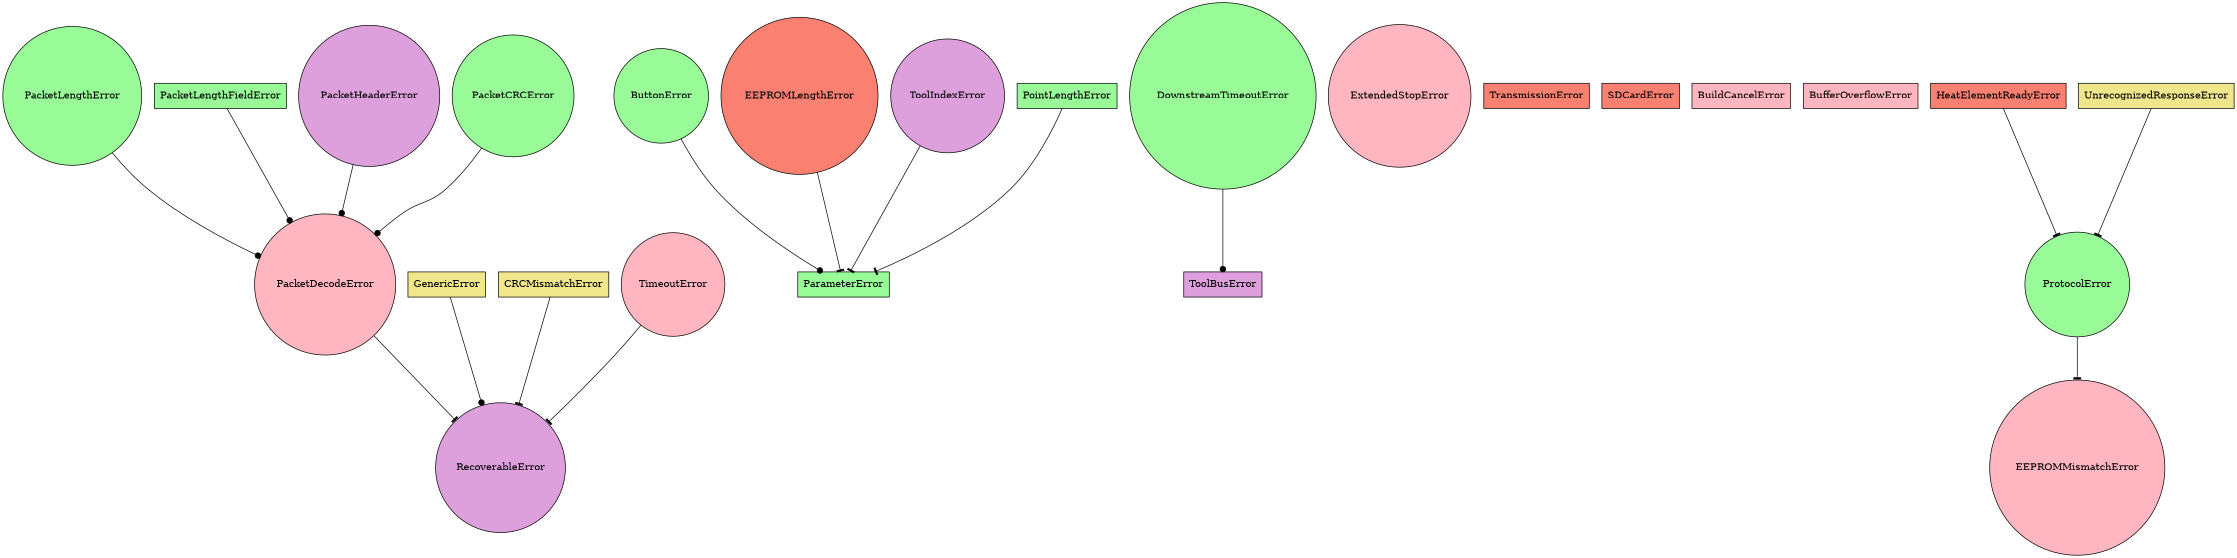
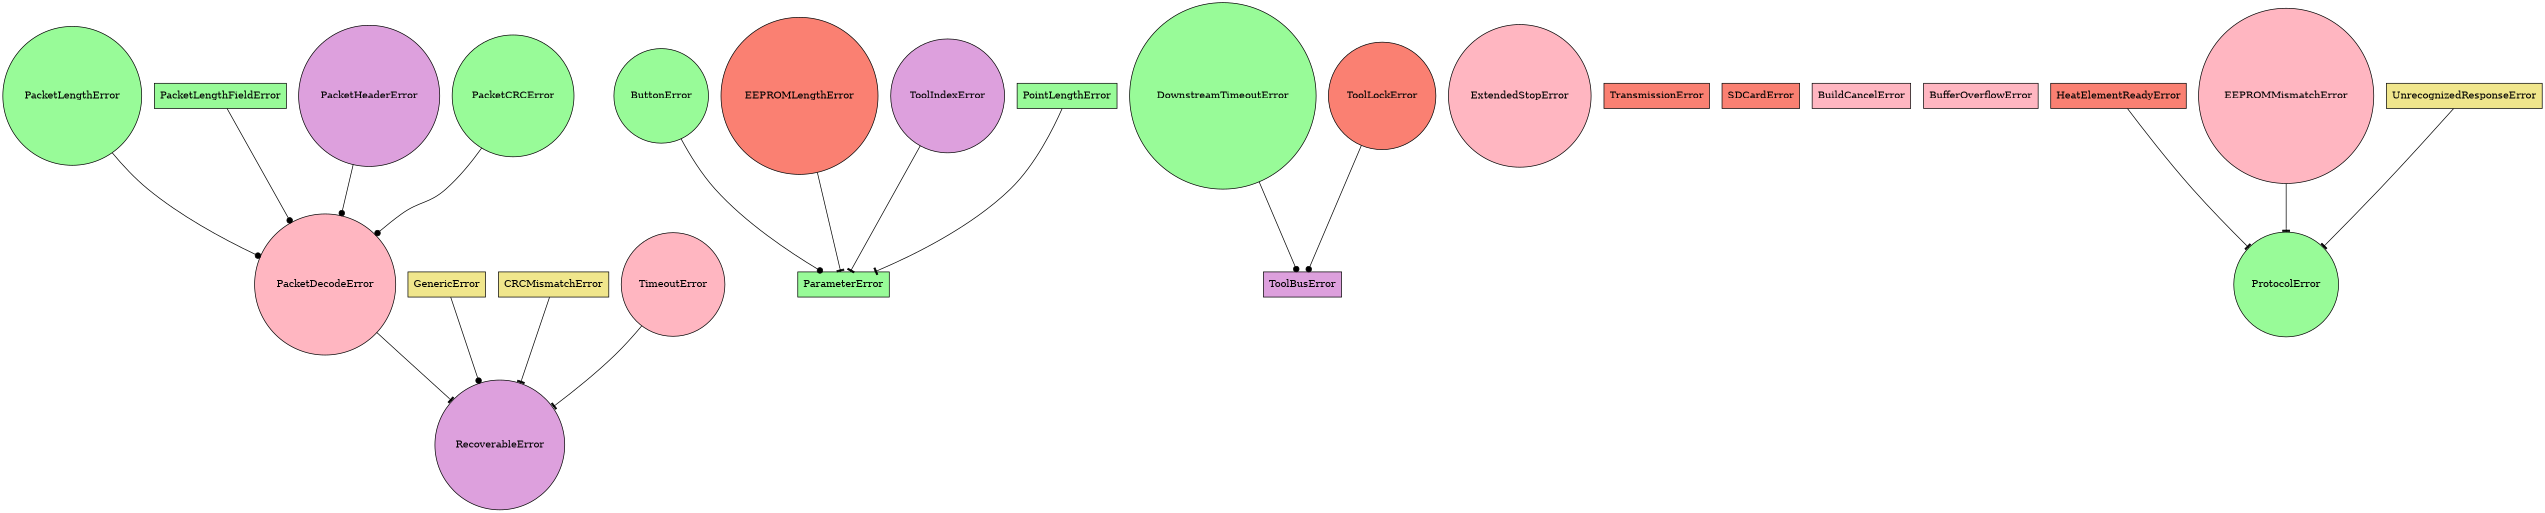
node "ToolLockError": added
edge "ProtocolError" -> "EEPROMMismatchError": reversed
